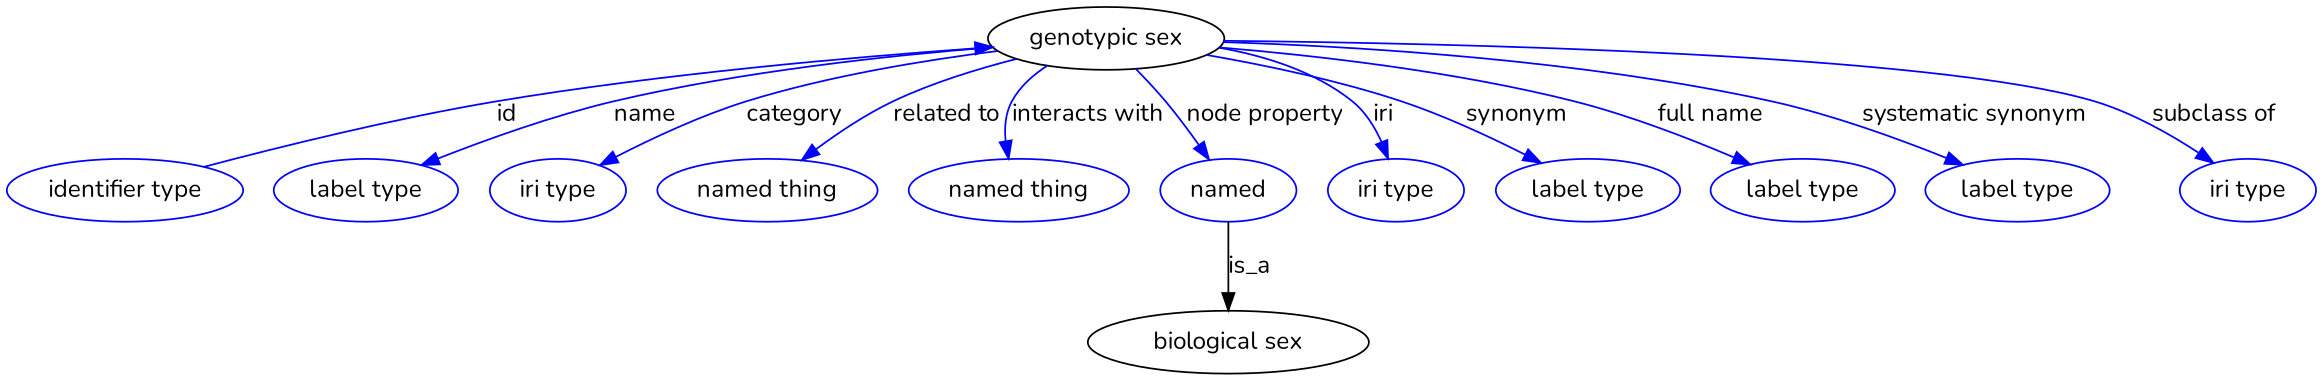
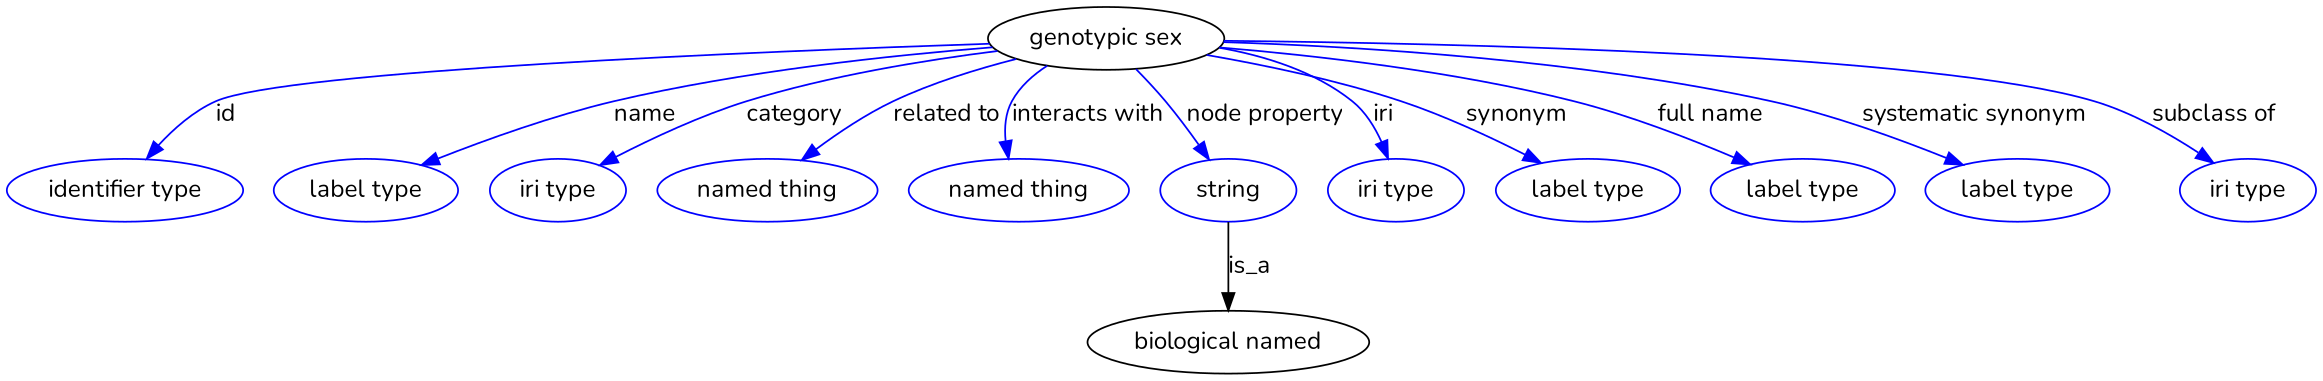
edge "identifier type" -> "genotypic sex": reversed
node "named": label "named" -> "string"
node "biological sex": label "biological sex" -> "biological named"
